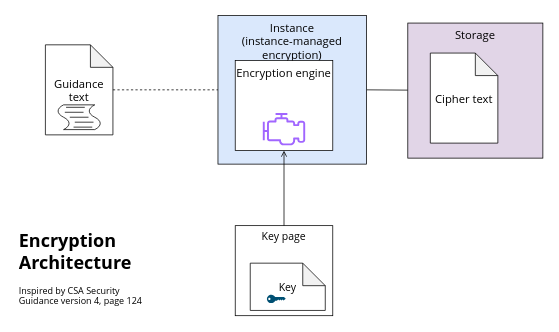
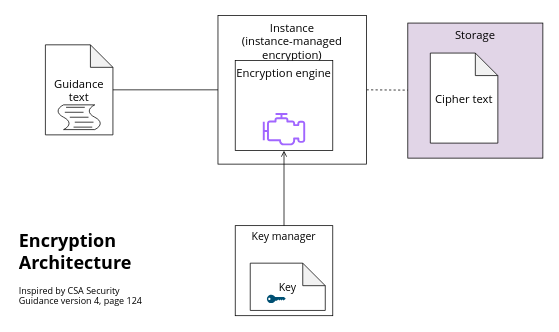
node "Instance(instance-managed encryption)": fillcolor #dae8fc -> #ffffff
edge "Guidance text" -- "Instance(instance-managed encryption)": style dashed -> solid
edge "Instance(instance-managed encryption)" -- "Storage": style solid -> dashed
node "Key page": label "Key page" -> "Key manager"
